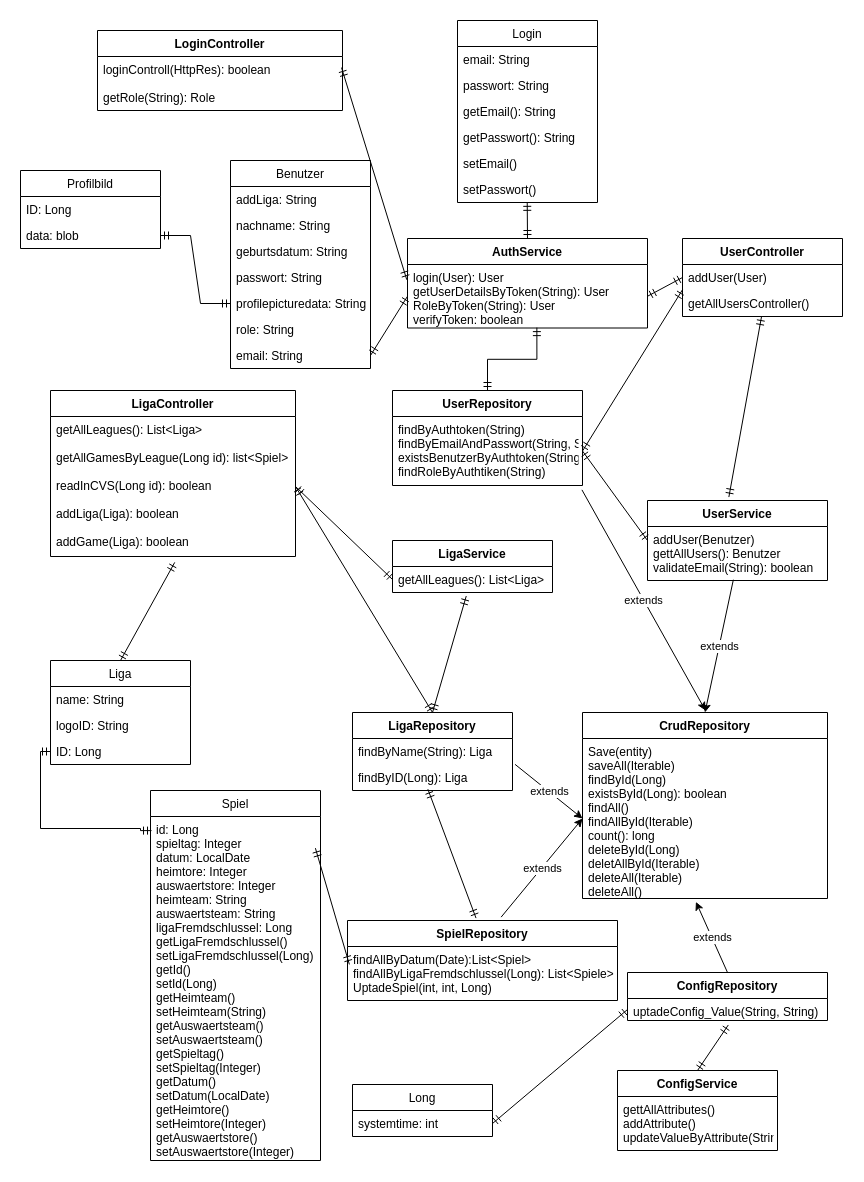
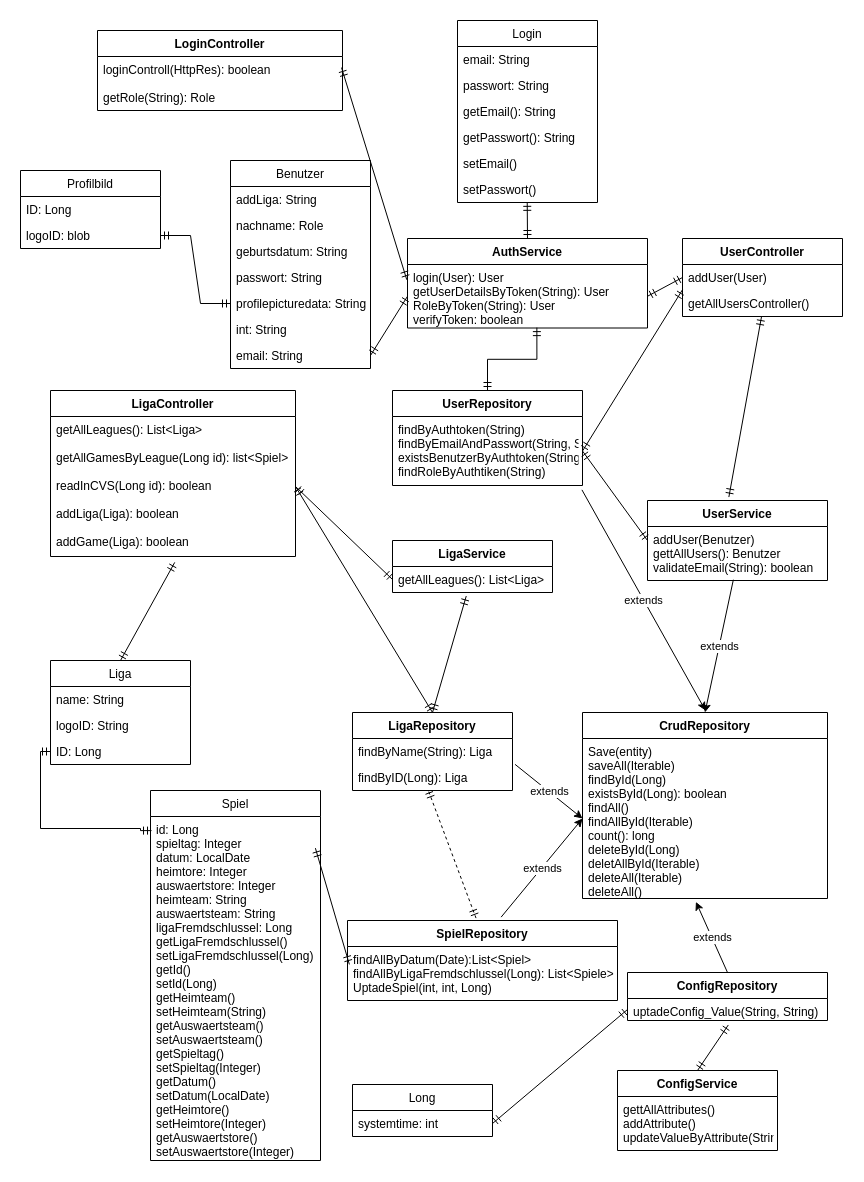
node "nachname: String": label "nachname: String" -> "nachname: Role"
node "data: blob": label "data: blob" -> "logoID: blob"
node "role: String": label "role: String" -> "int: String"
edge "findByID(Long): Liga" -- "SpielRepository": style solid -> dashed
